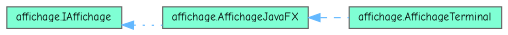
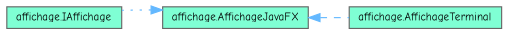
edge "affichage.AffichageJavaFX" -> "affichage.IAffichage": reversed
